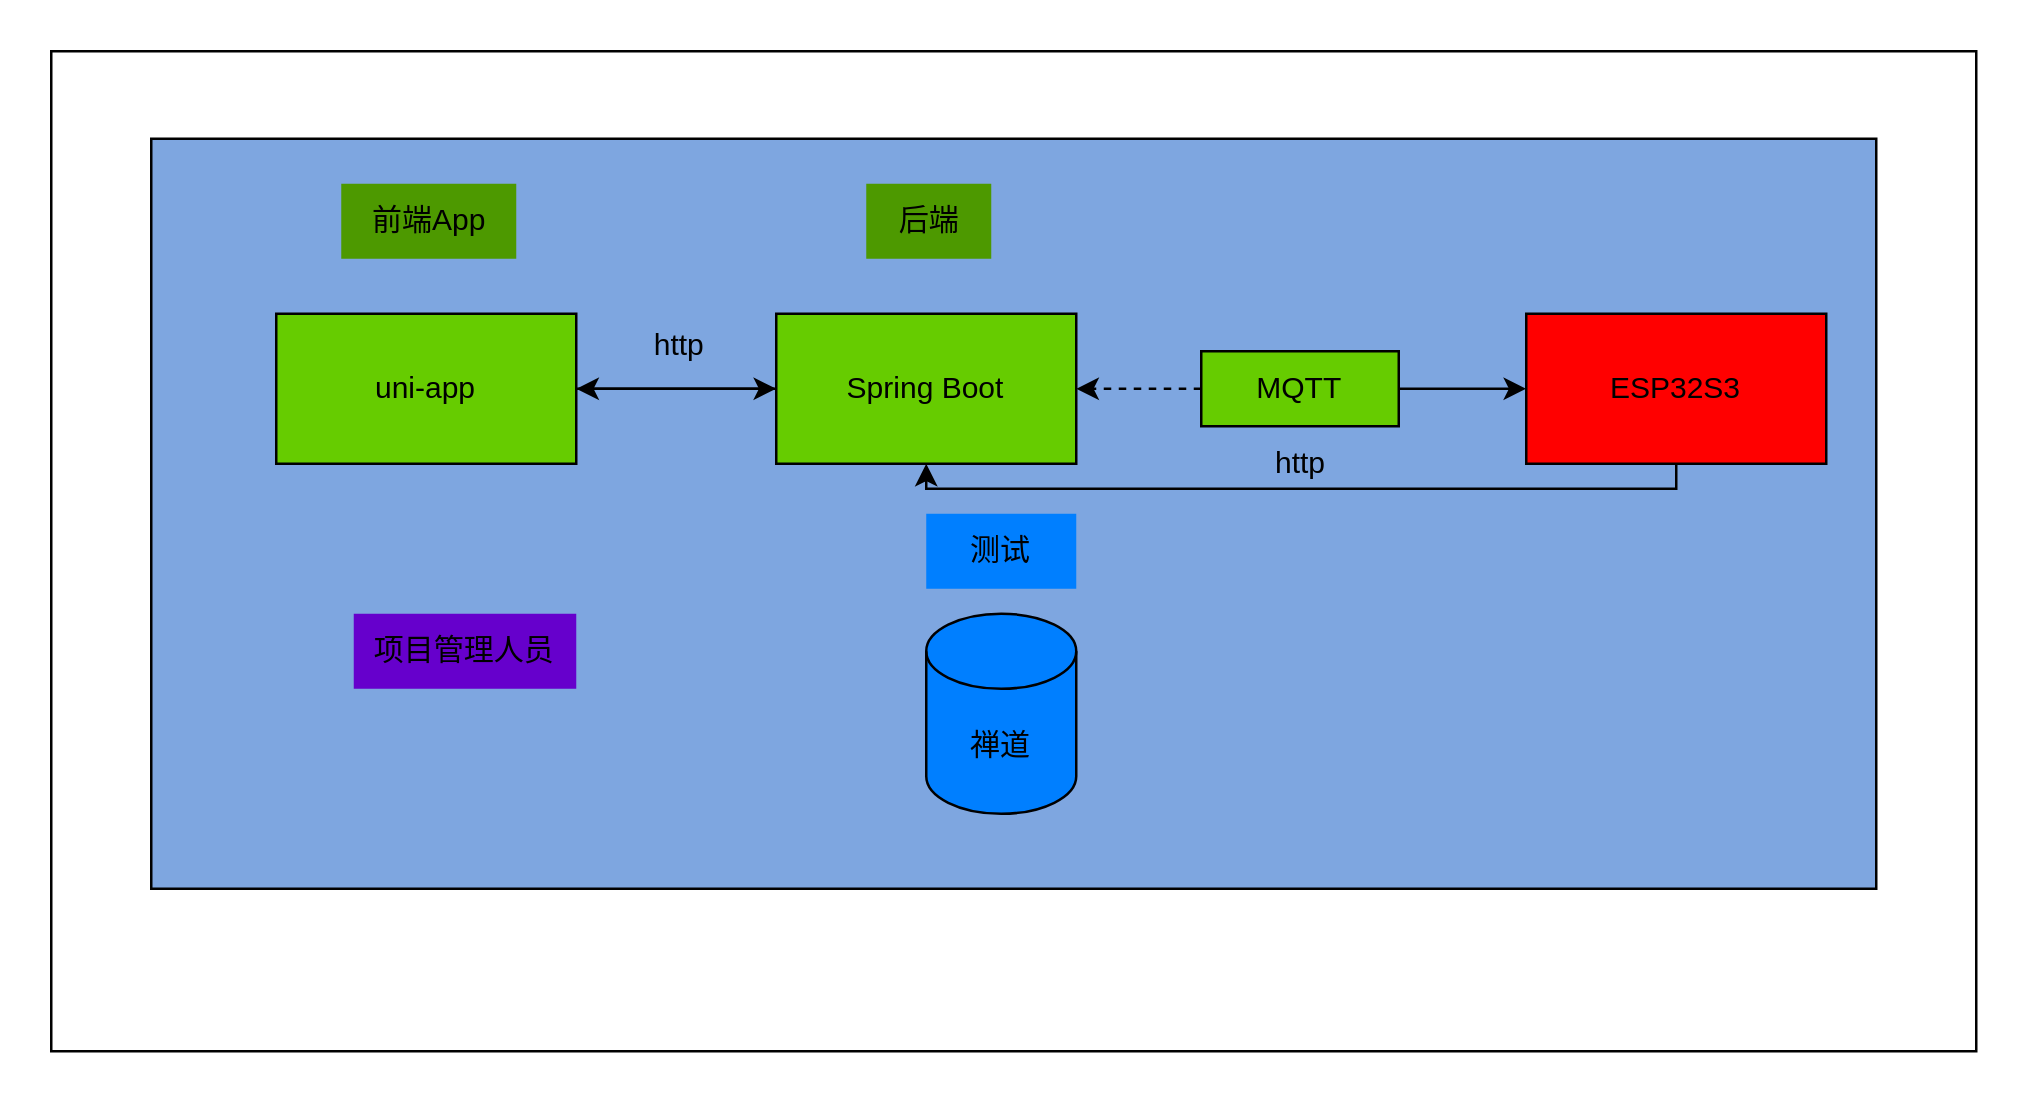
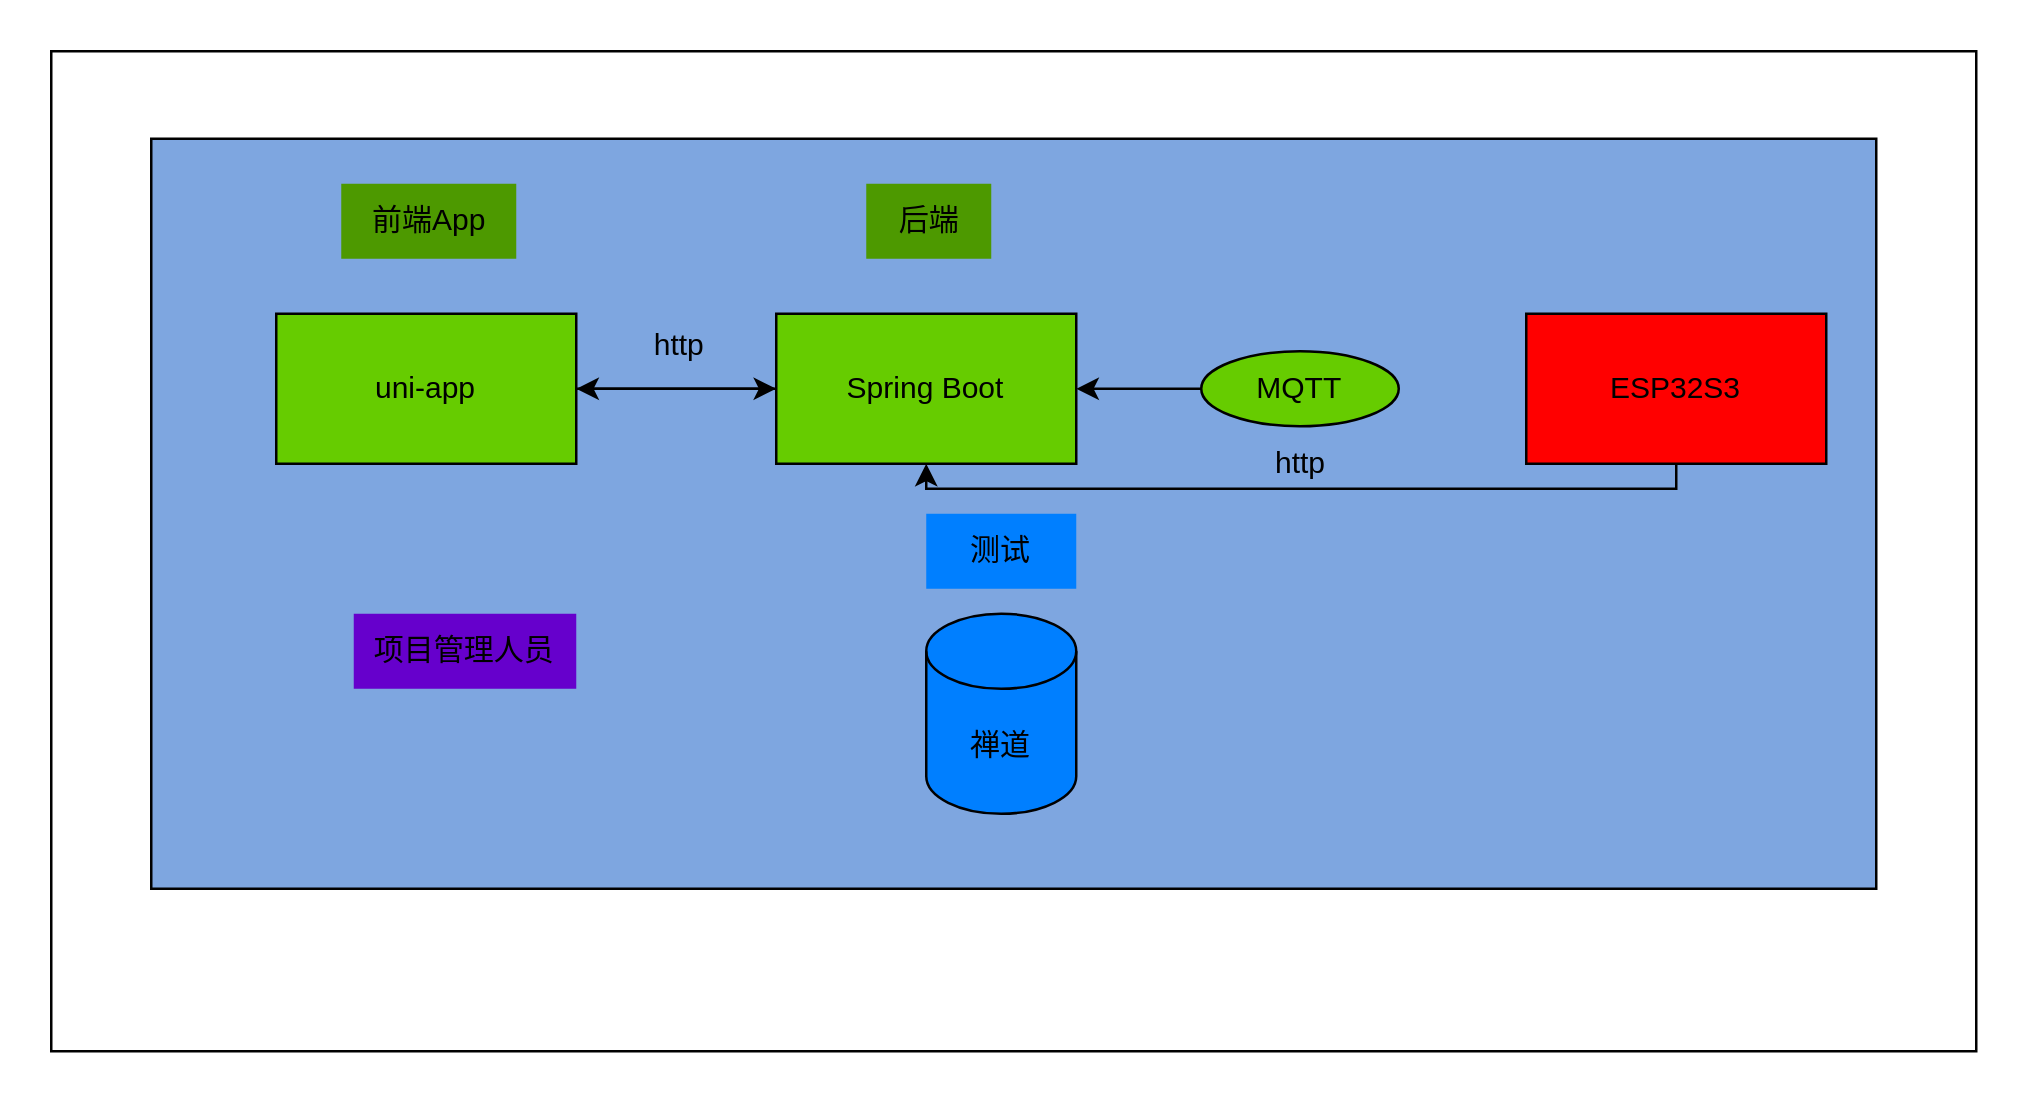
edge "MQTT" -> "Spring Boot": style dashed -> solid
node "MQTT": shape rectangle -> ellipse
edge "MQTT" -> "ESP32S3": removed
